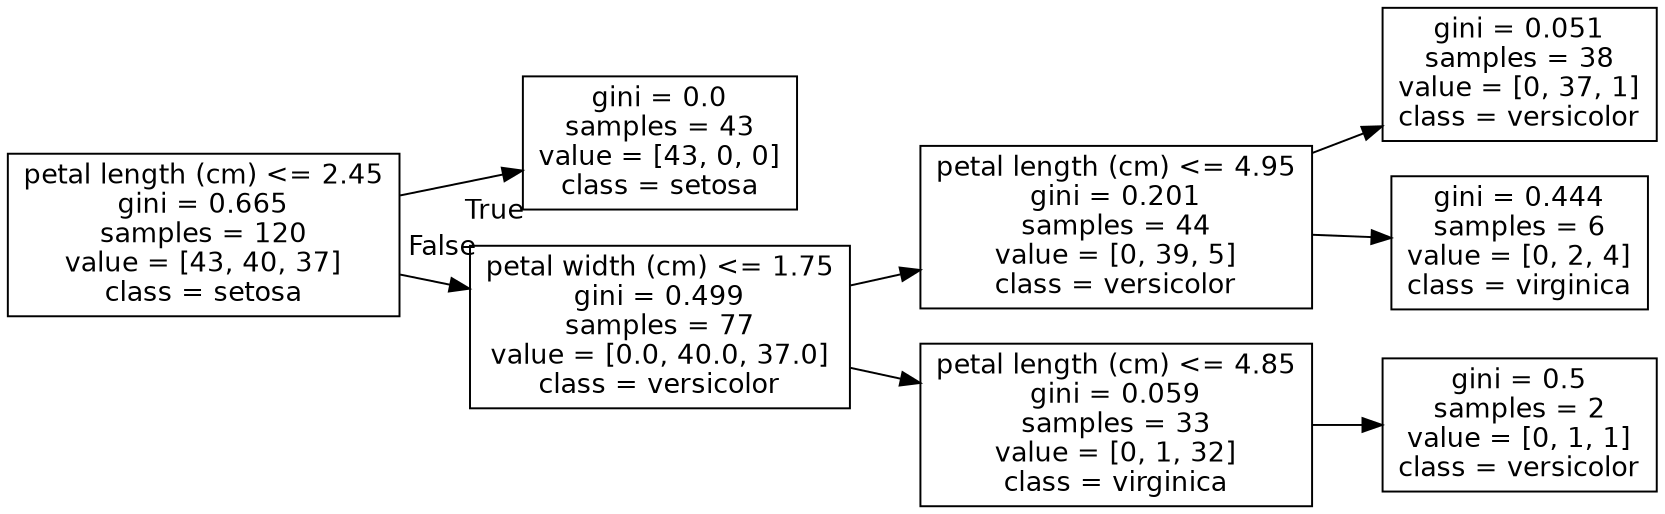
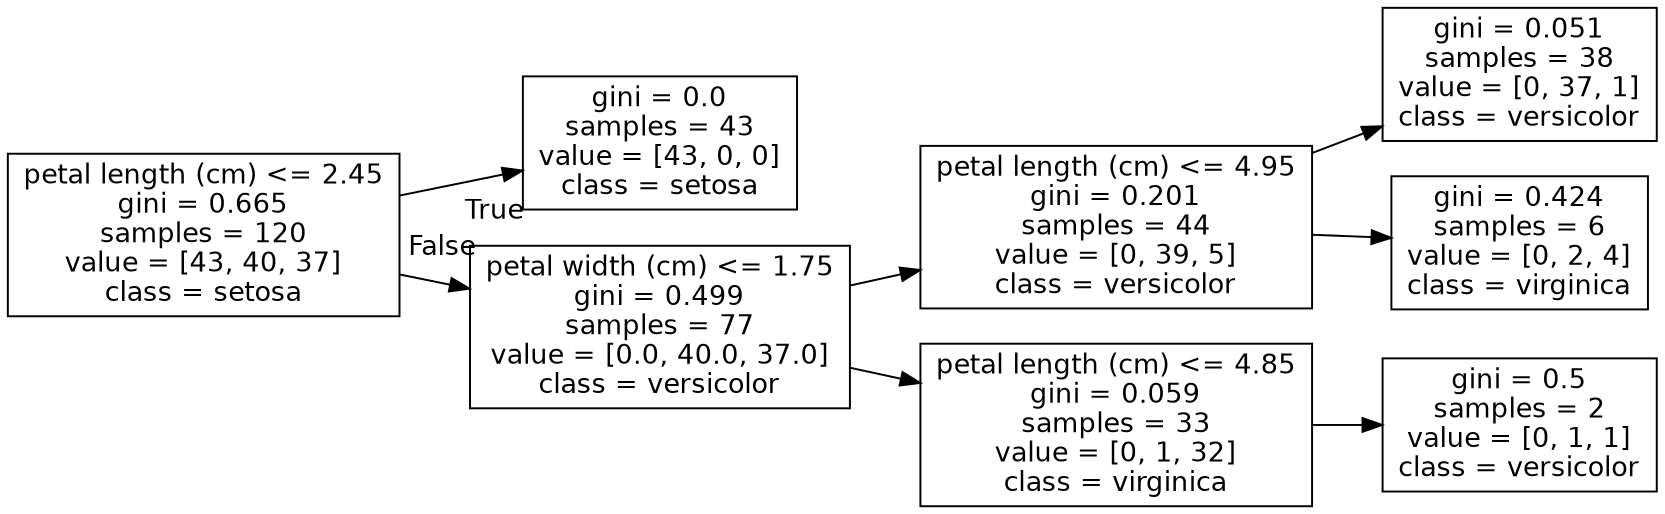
node "gini = 0.444 samples = 6 value = [0, 2, 4] class = virginica": label "gini = 0.444 samples = 6 value = [0, 2, 4] class = virginica" -> "gini = 0.424 samples = 6 value = [0, 2, 4] class = virginica"
